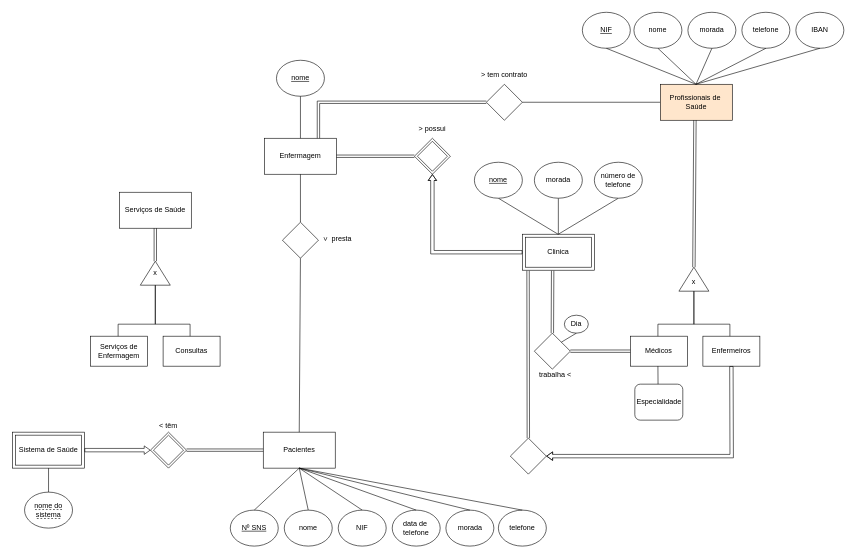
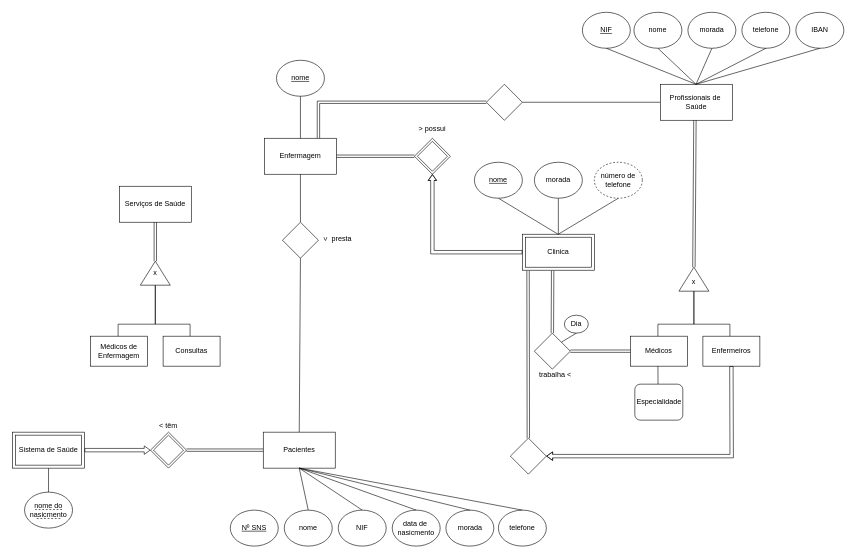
node "> tem contrato": removed
node "Profissionais de Saúde": fillcolor #ffe6cc -> #ffffff
node "número de telefone": style solid -> dashed
node "Serviços de Saúde": moved (155, 210) -> (155, 204)
node "Serviços de Enfermagem": label "Serviços de Enfermagem" -> "Médicos de Enfermagem"
edge "Pacientes" -- "Nº SNS": removed
node "nome do sistema": label "nome do sistema" -> "nome do nasicmento"
node "data de telefone": label "data de telefone" -> "data de nasicmento"
